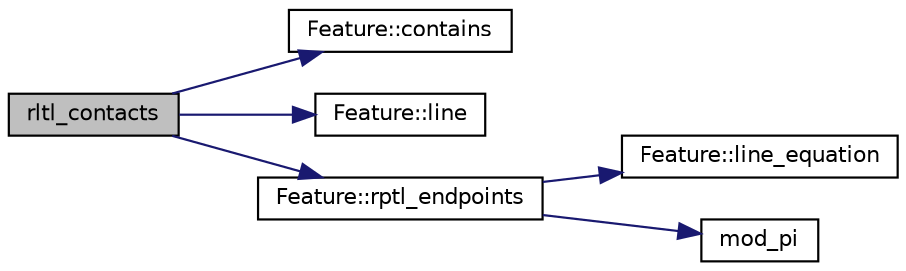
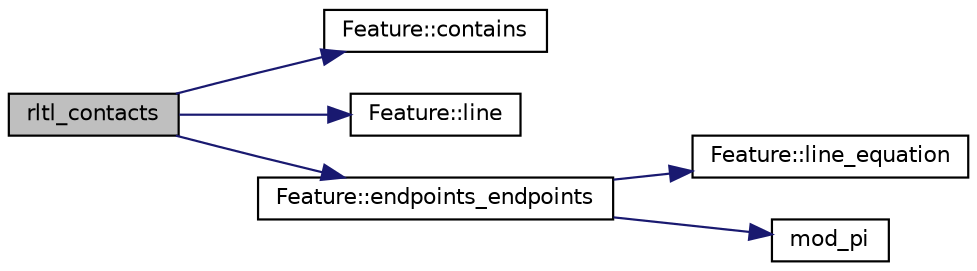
node "Feature::rptl_endpoints": label "Feature::rptl_endpoints" -> "Feature::endpoints_endpoints"
